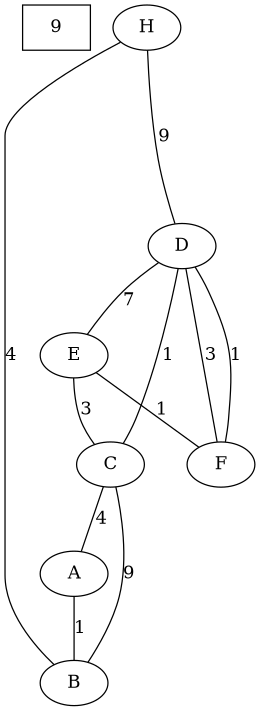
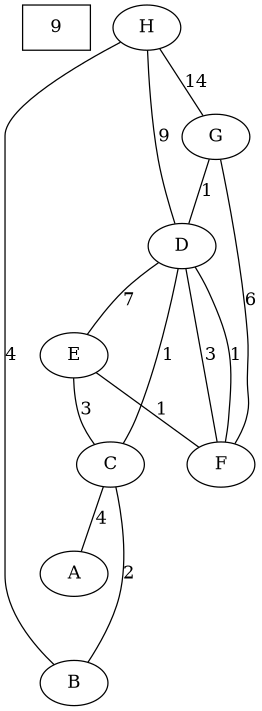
node "G": added
edge "C" -- "B": label "9" -> "2"
edge "A" -- "B": removed, label "1"
